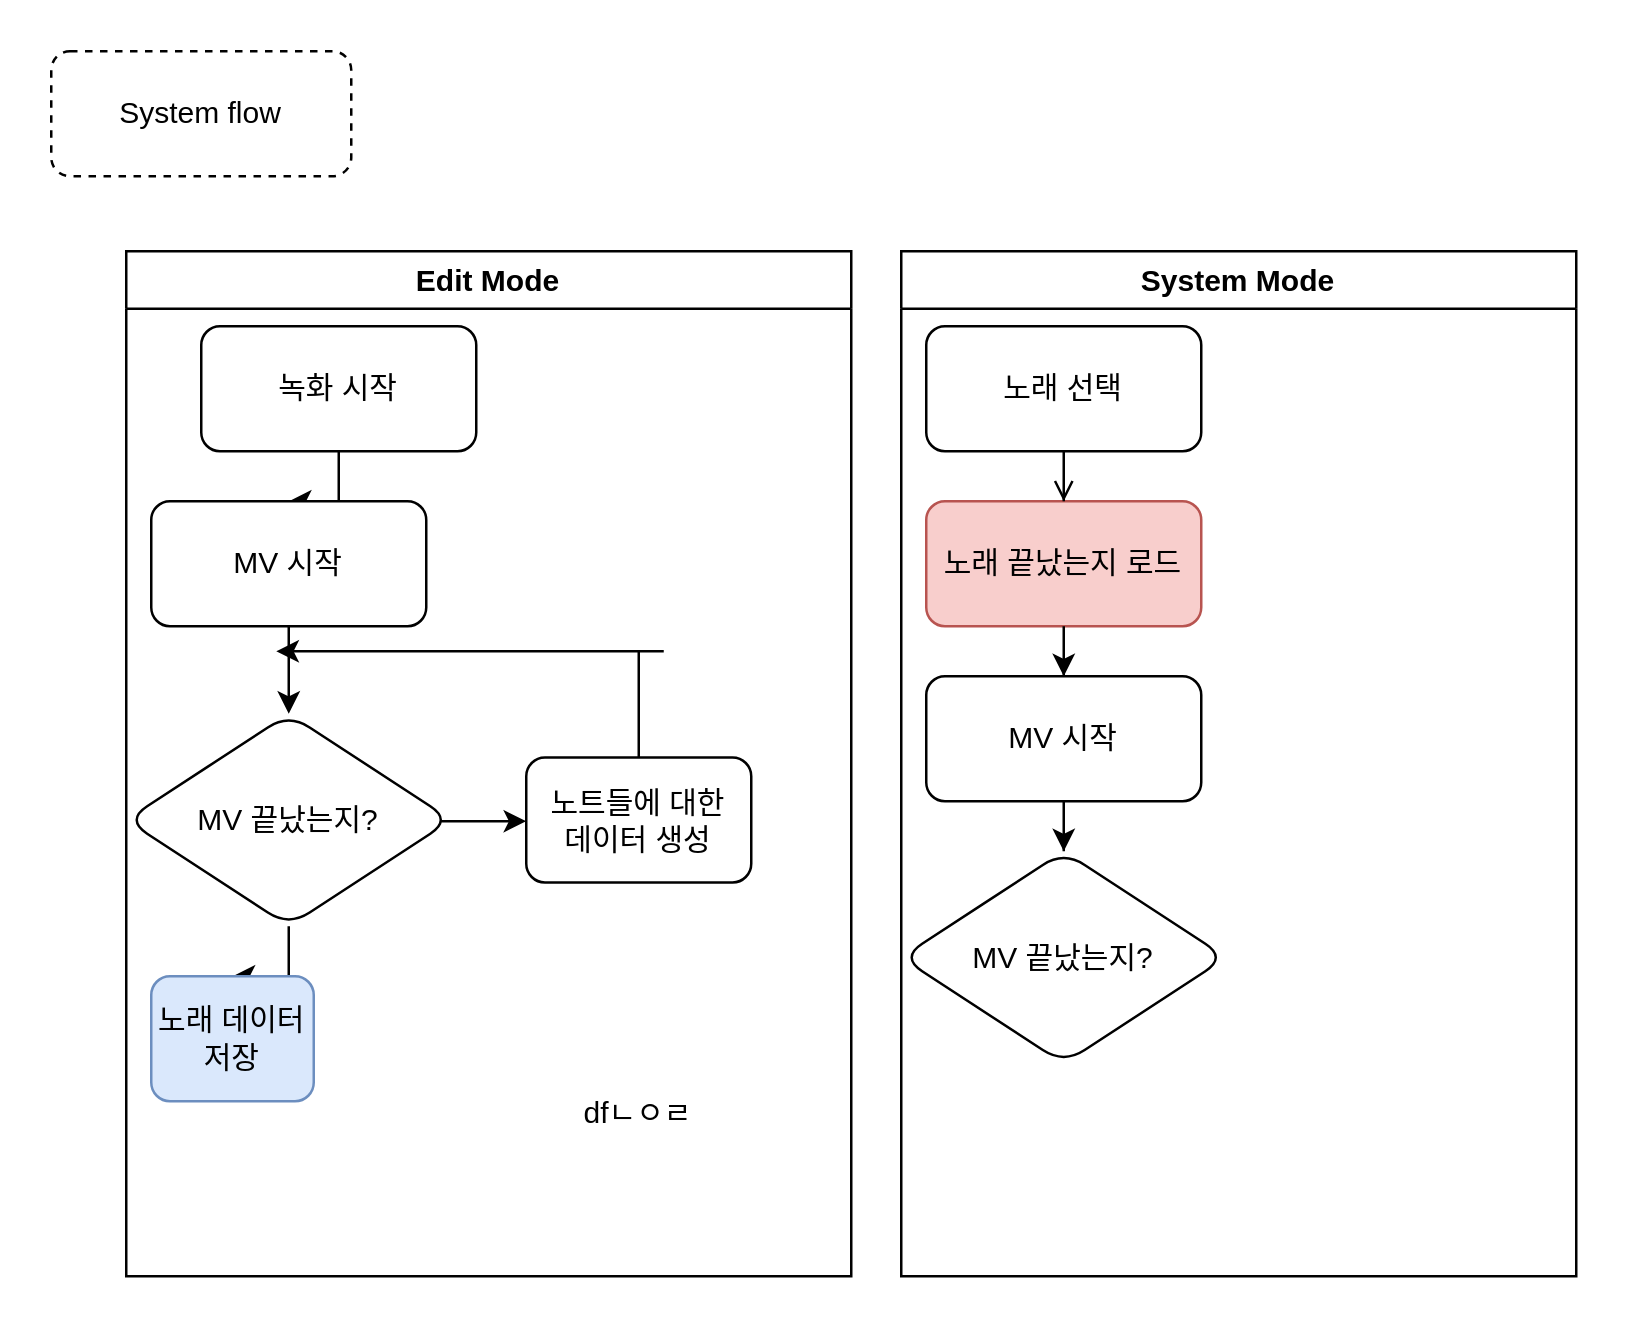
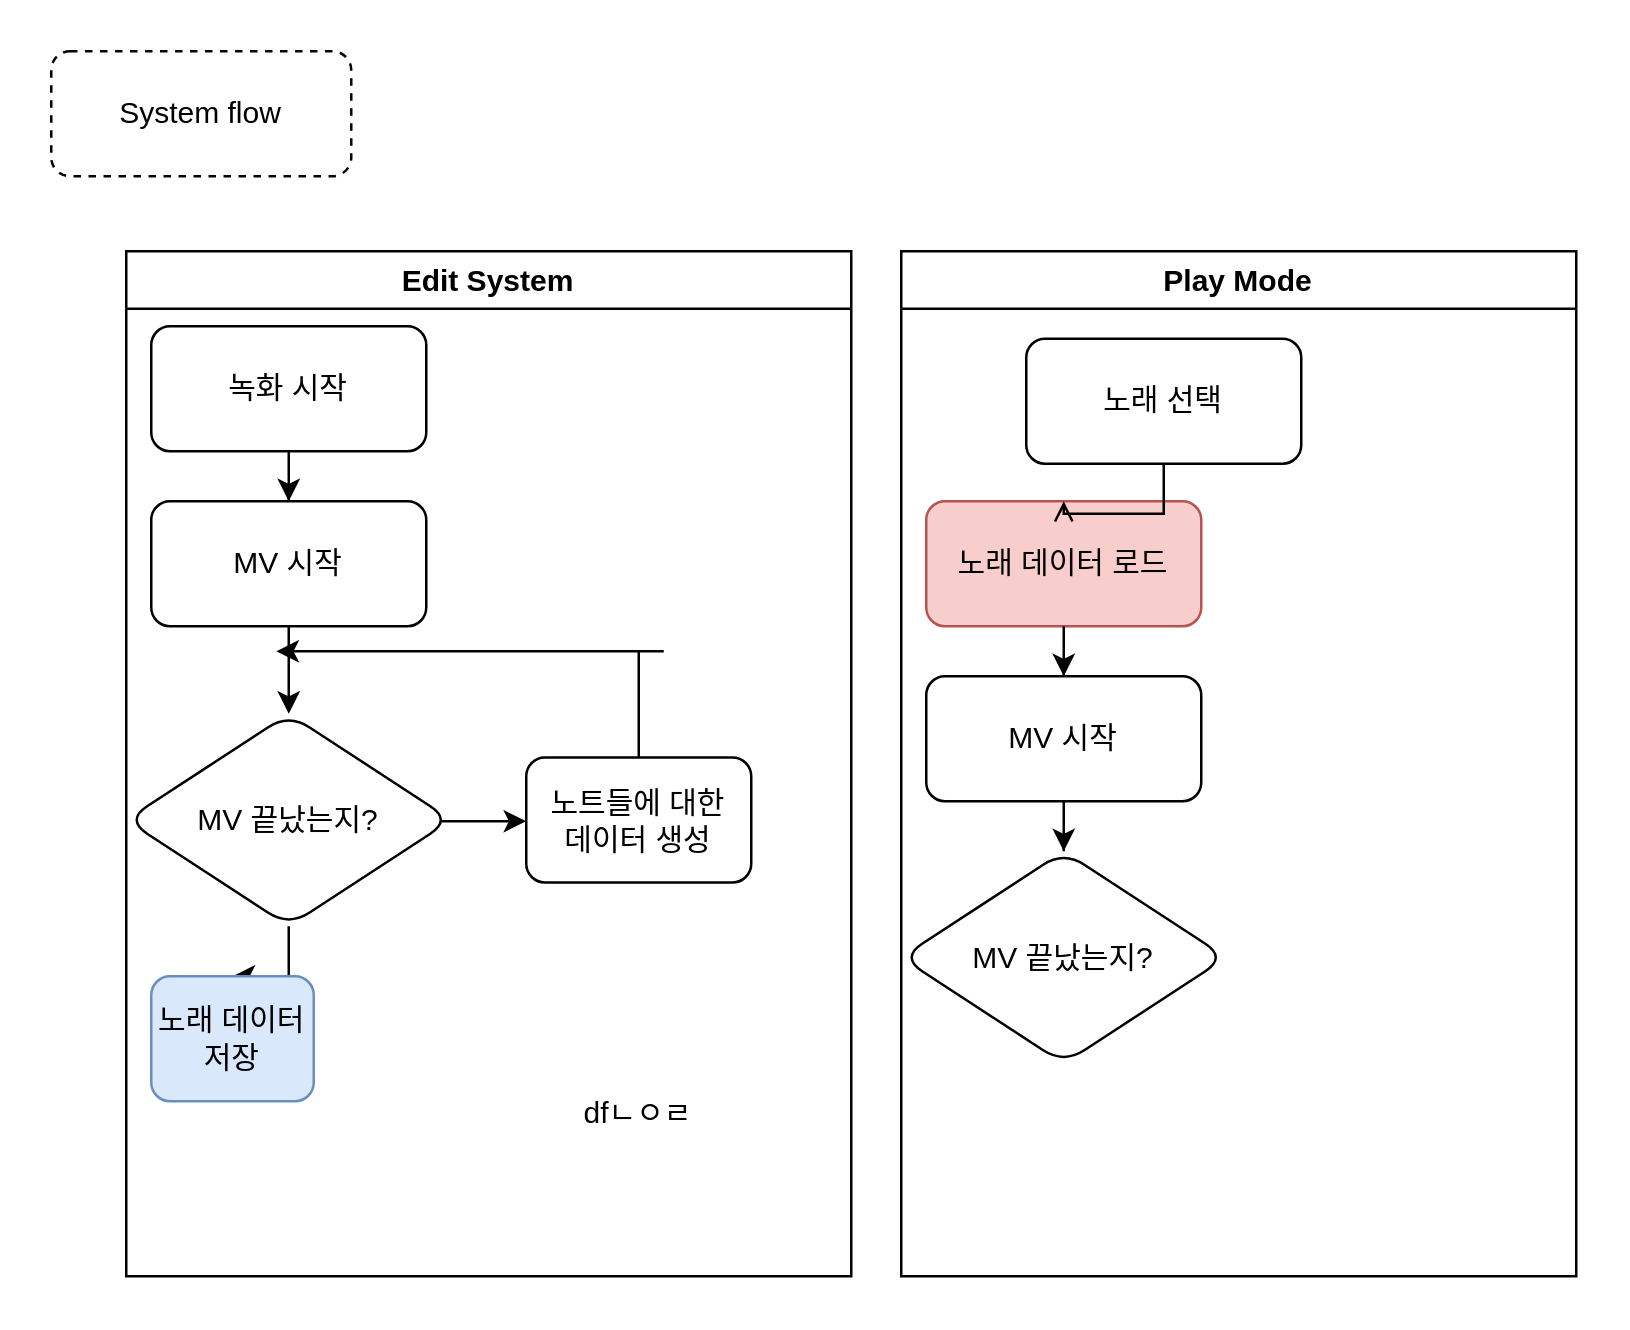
node "Edit Mode": label "Edit Mode" -> "Edit System"
node "System Mode": label "System Mode" -> "Play Mode"
node "녹화 시작": moved (339, 389) -> (289, 389)
node "노래 선택": moved (1064, 389) -> (1164, 401)
node "노래 끝났는지 로드": label "노래 끝났는지 로드" -> "노래 데이터 로드"
